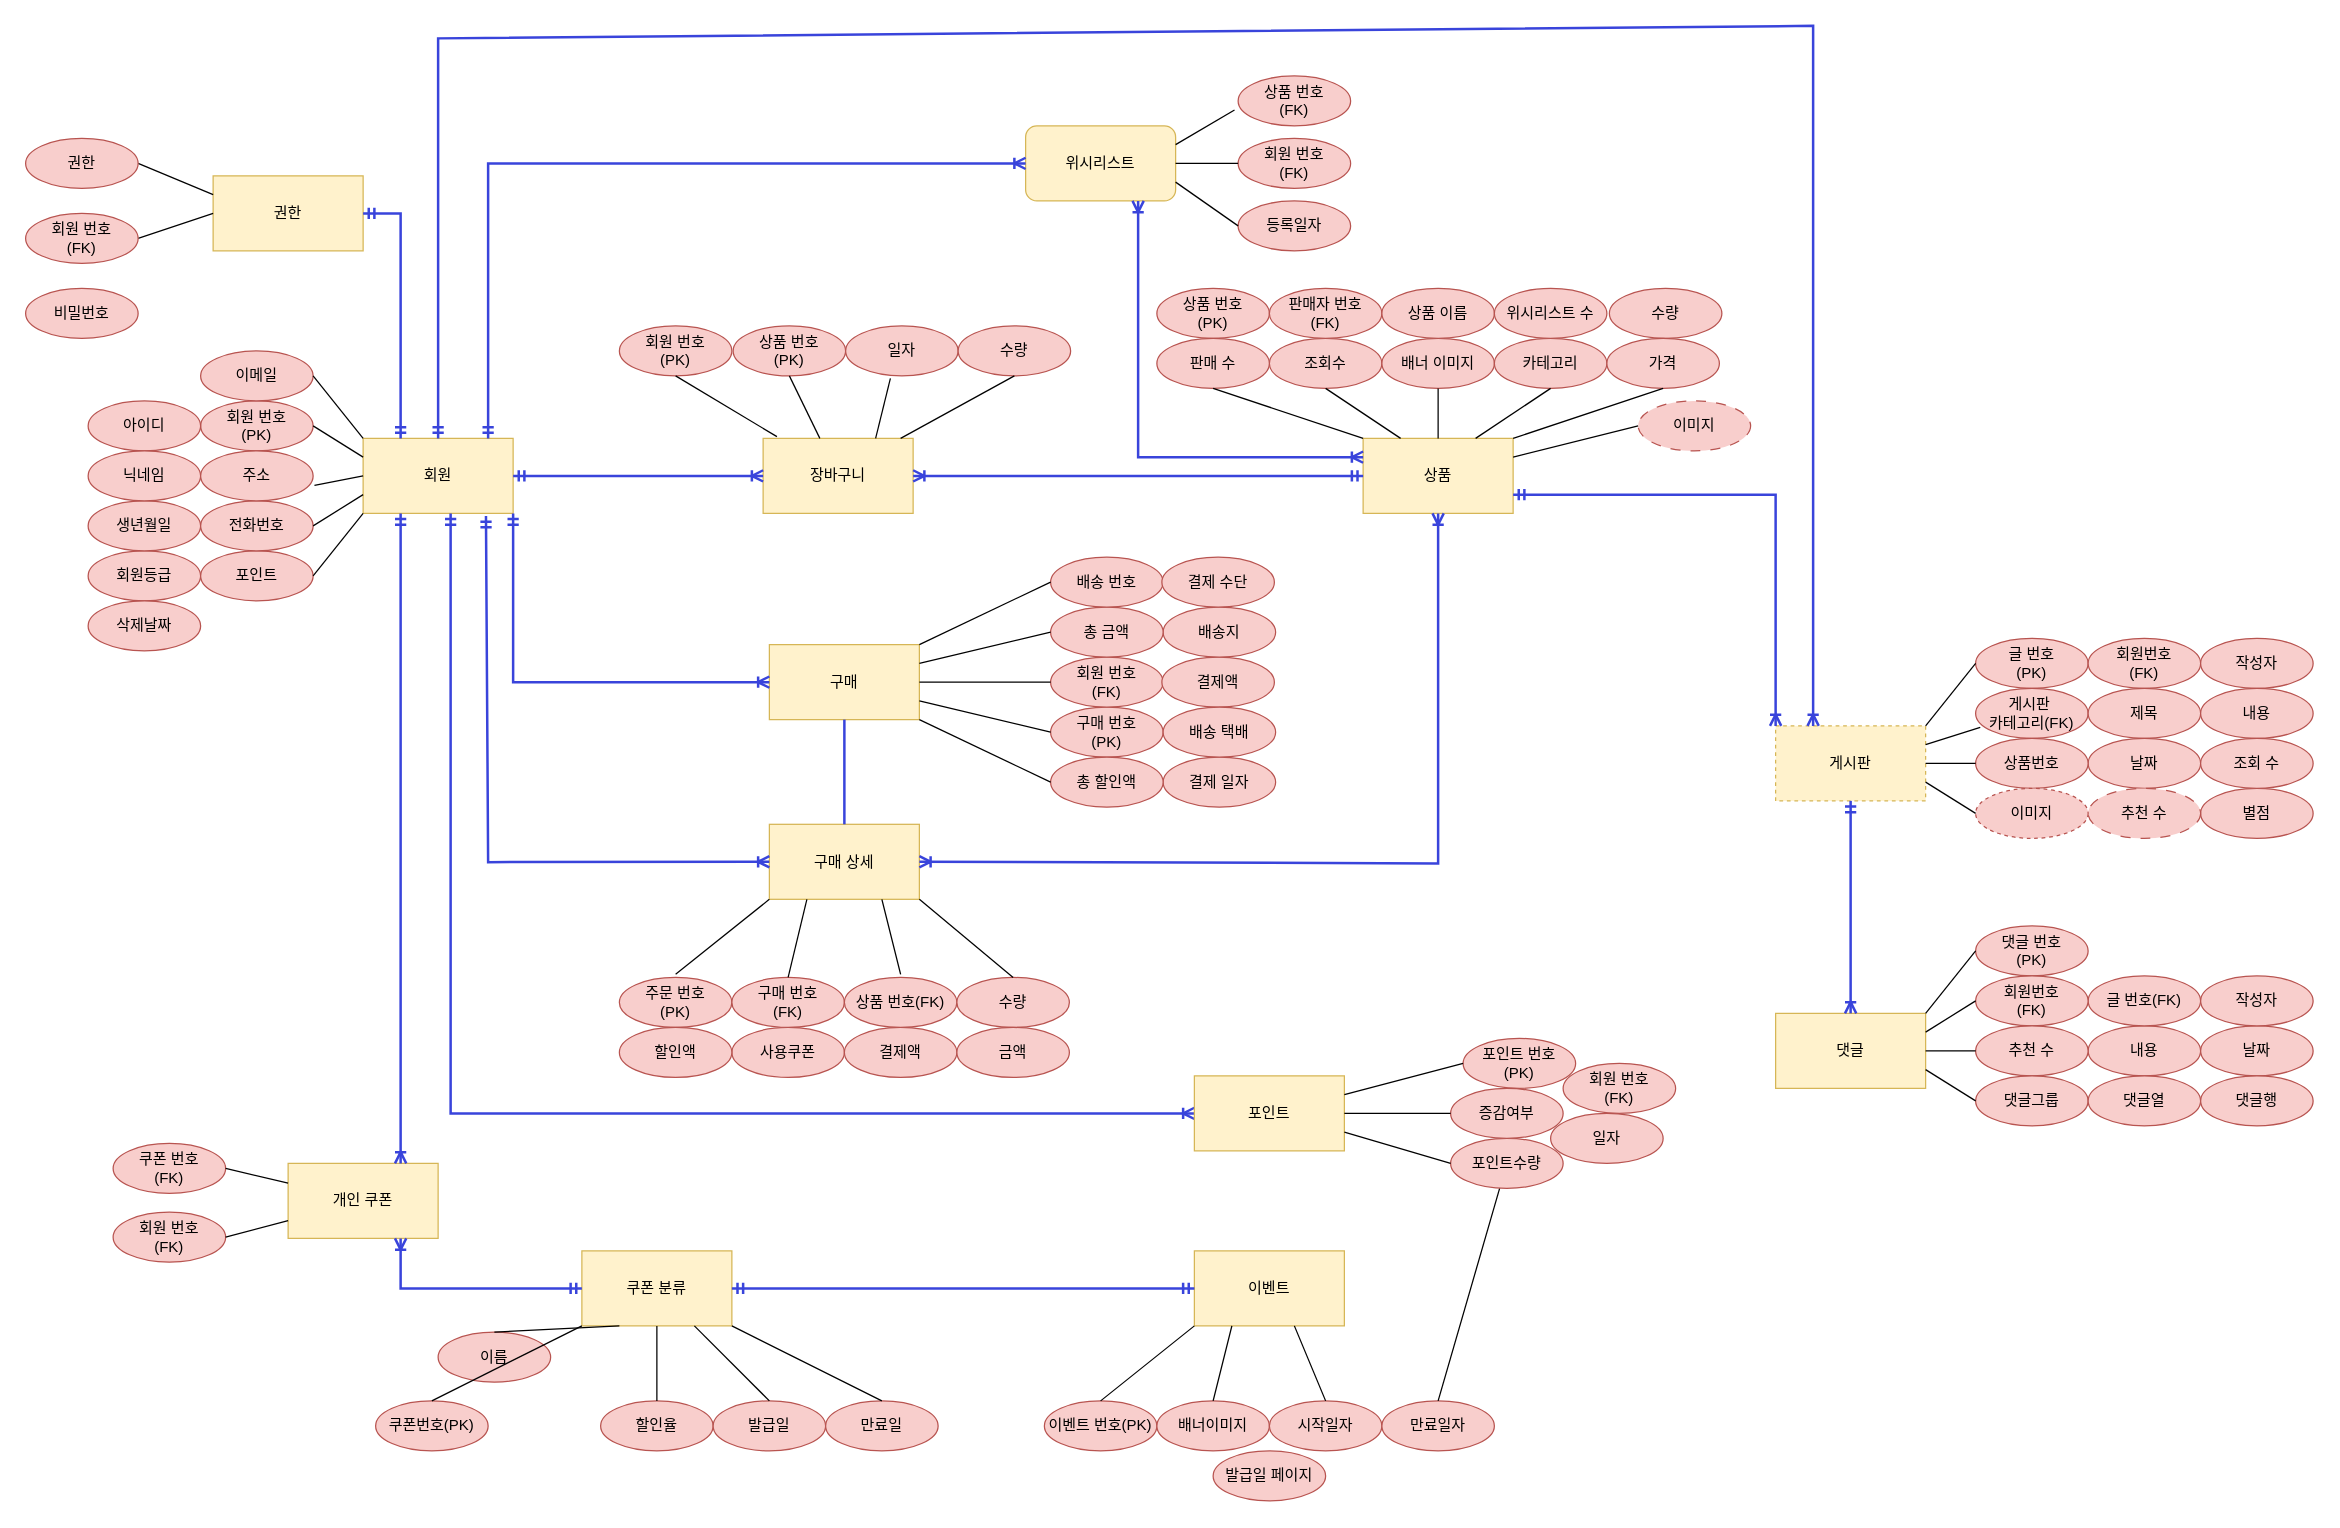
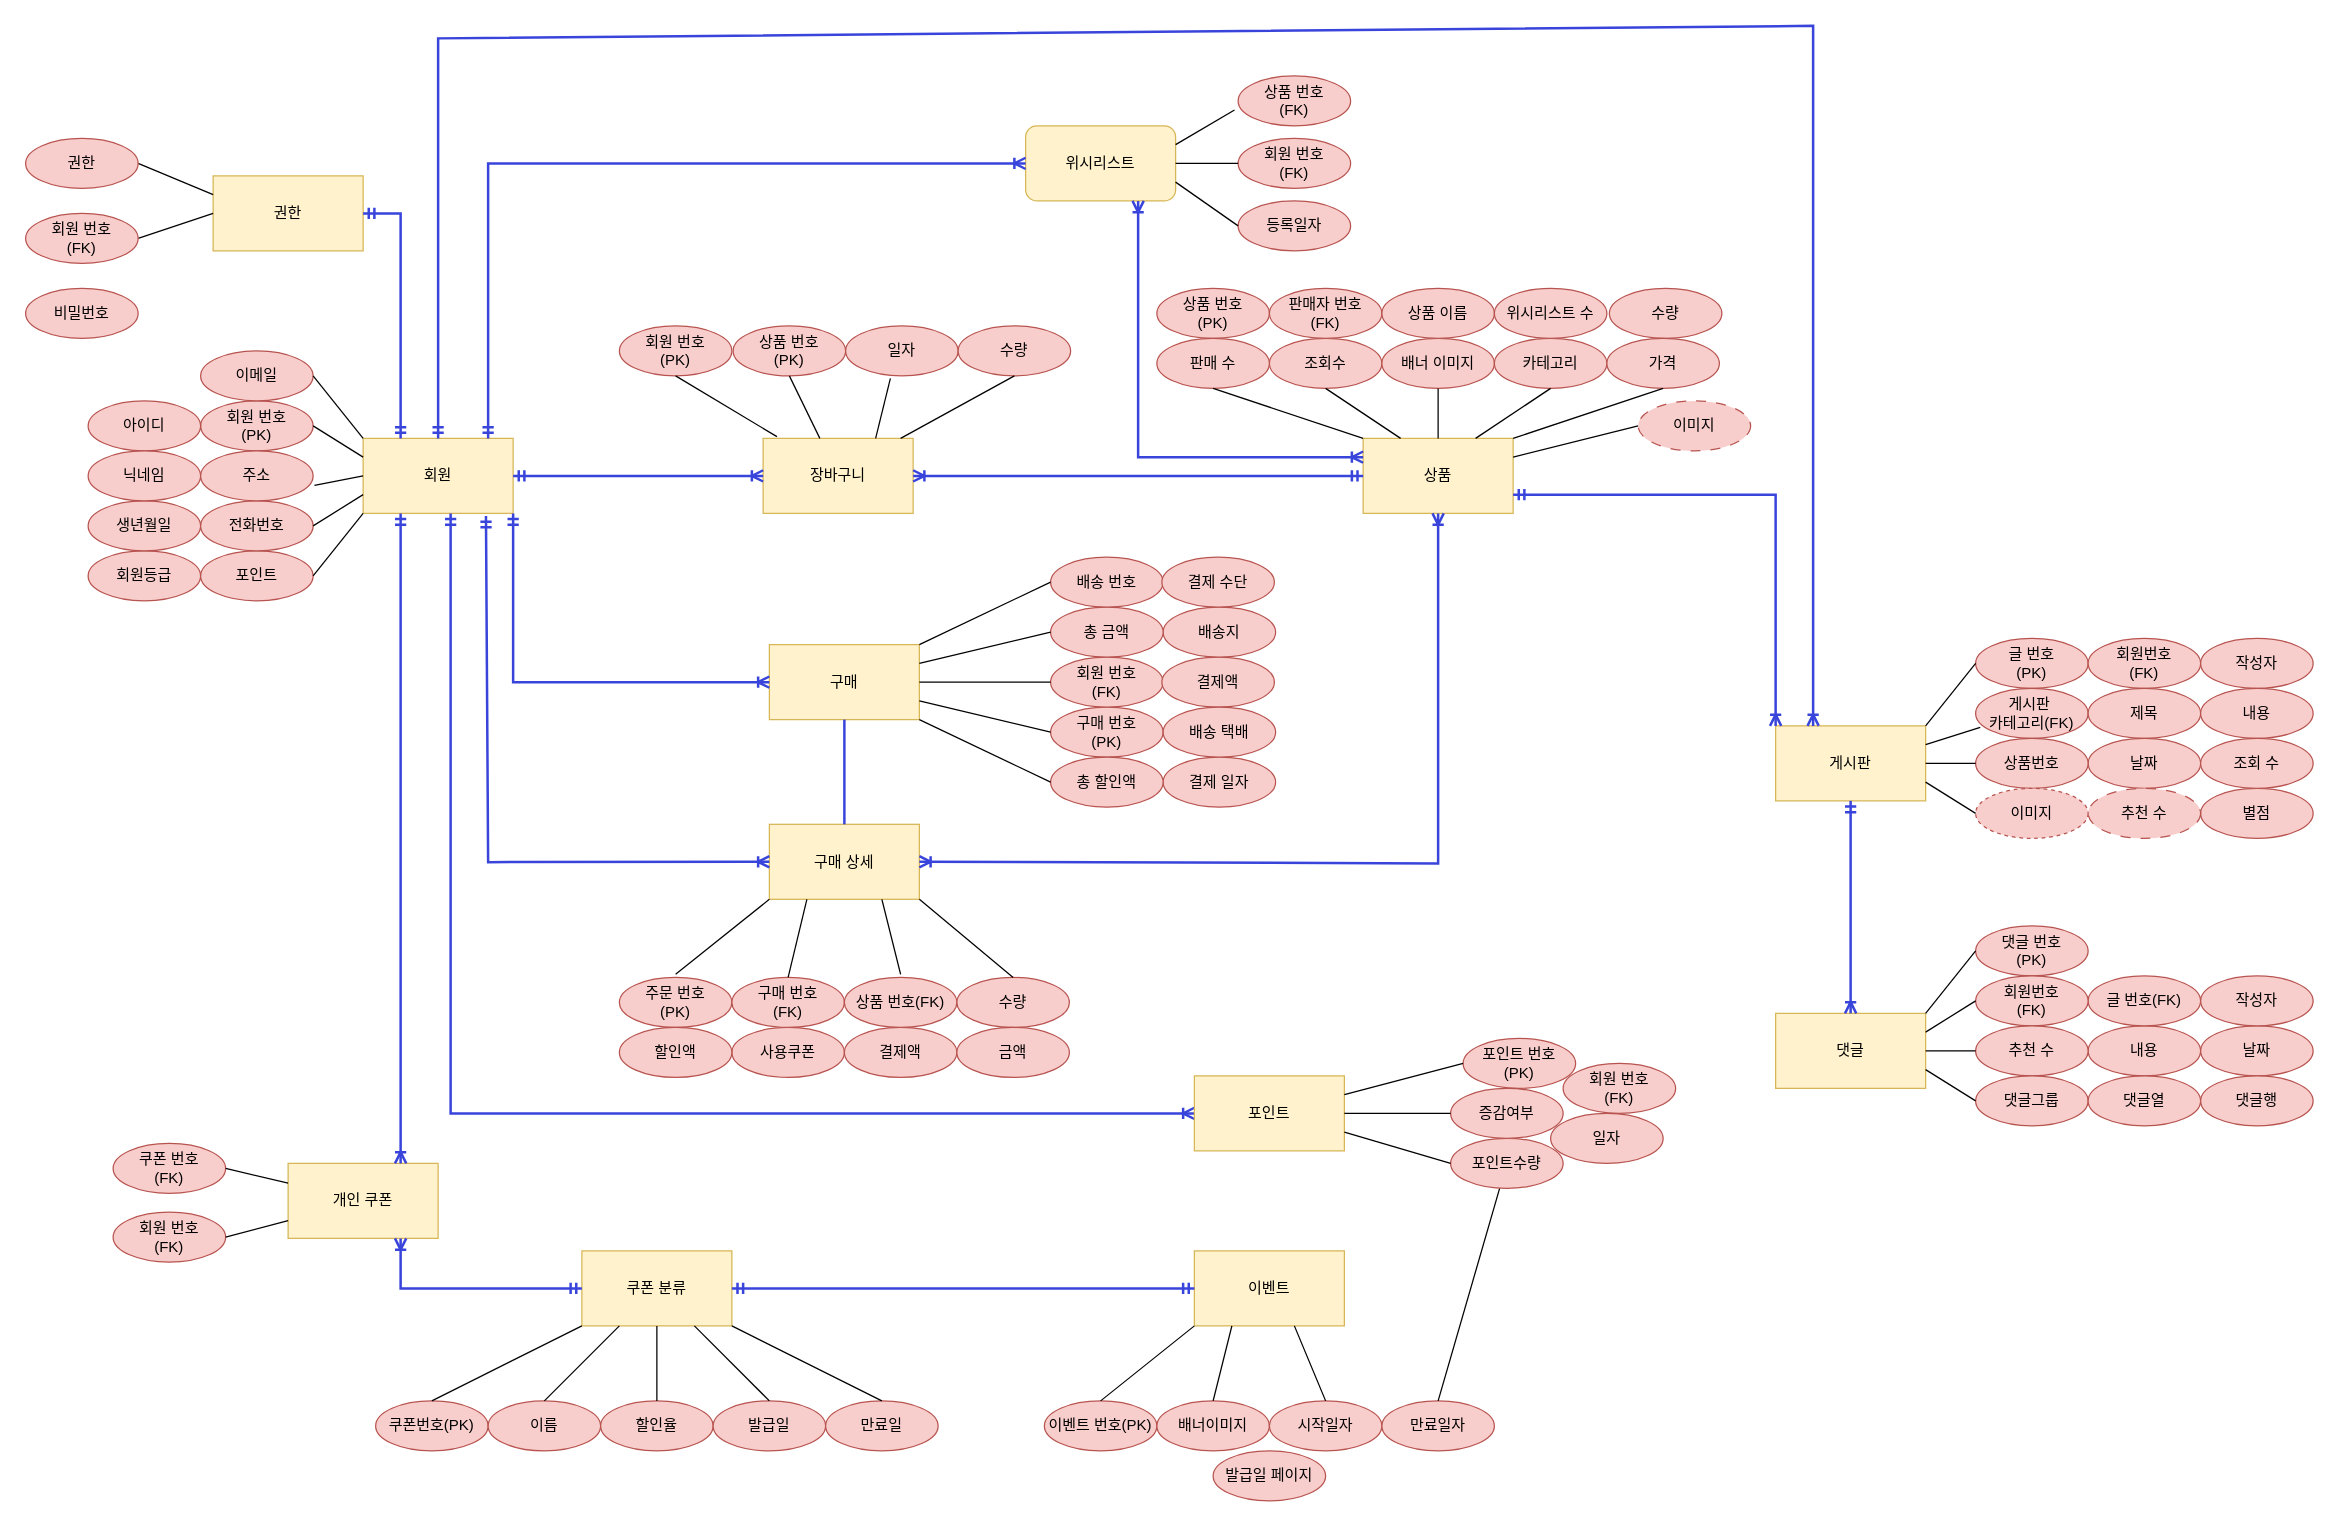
node "삭제날짜": removed
node "게시판": style dashed -> solid
node "이름": moved (494, 1357) -> (544, 1426)
